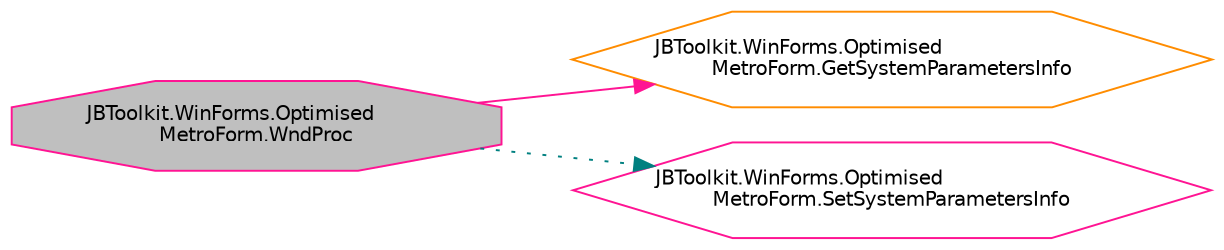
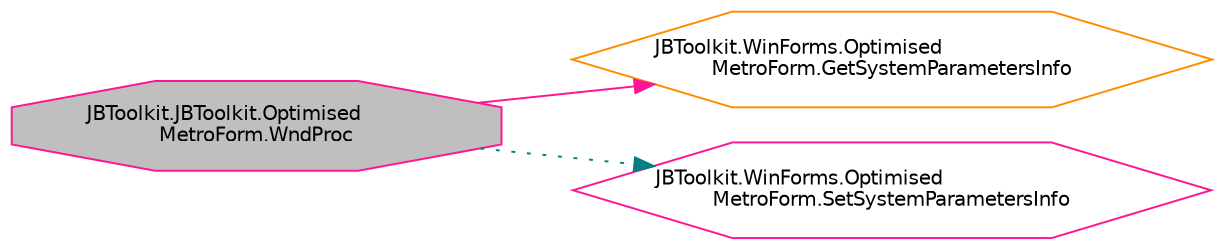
node "JBToolkit.WinForms.Optimised MetroForm.WndProc": label "JBToolkit.WinForms.Optimised MetroForm.WndProc" -> "JBToolkit.JBToolkit.Optimised MetroForm.WndProc"
